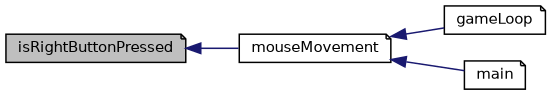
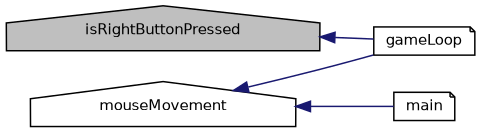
node "isRightButtonPressed": shape note -> house
edge "mouseMovement" -> "isRightButtonPressed": now "gameLoop" -> "isRightButtonPressed"
node "mouseMovement": shape note -> house
